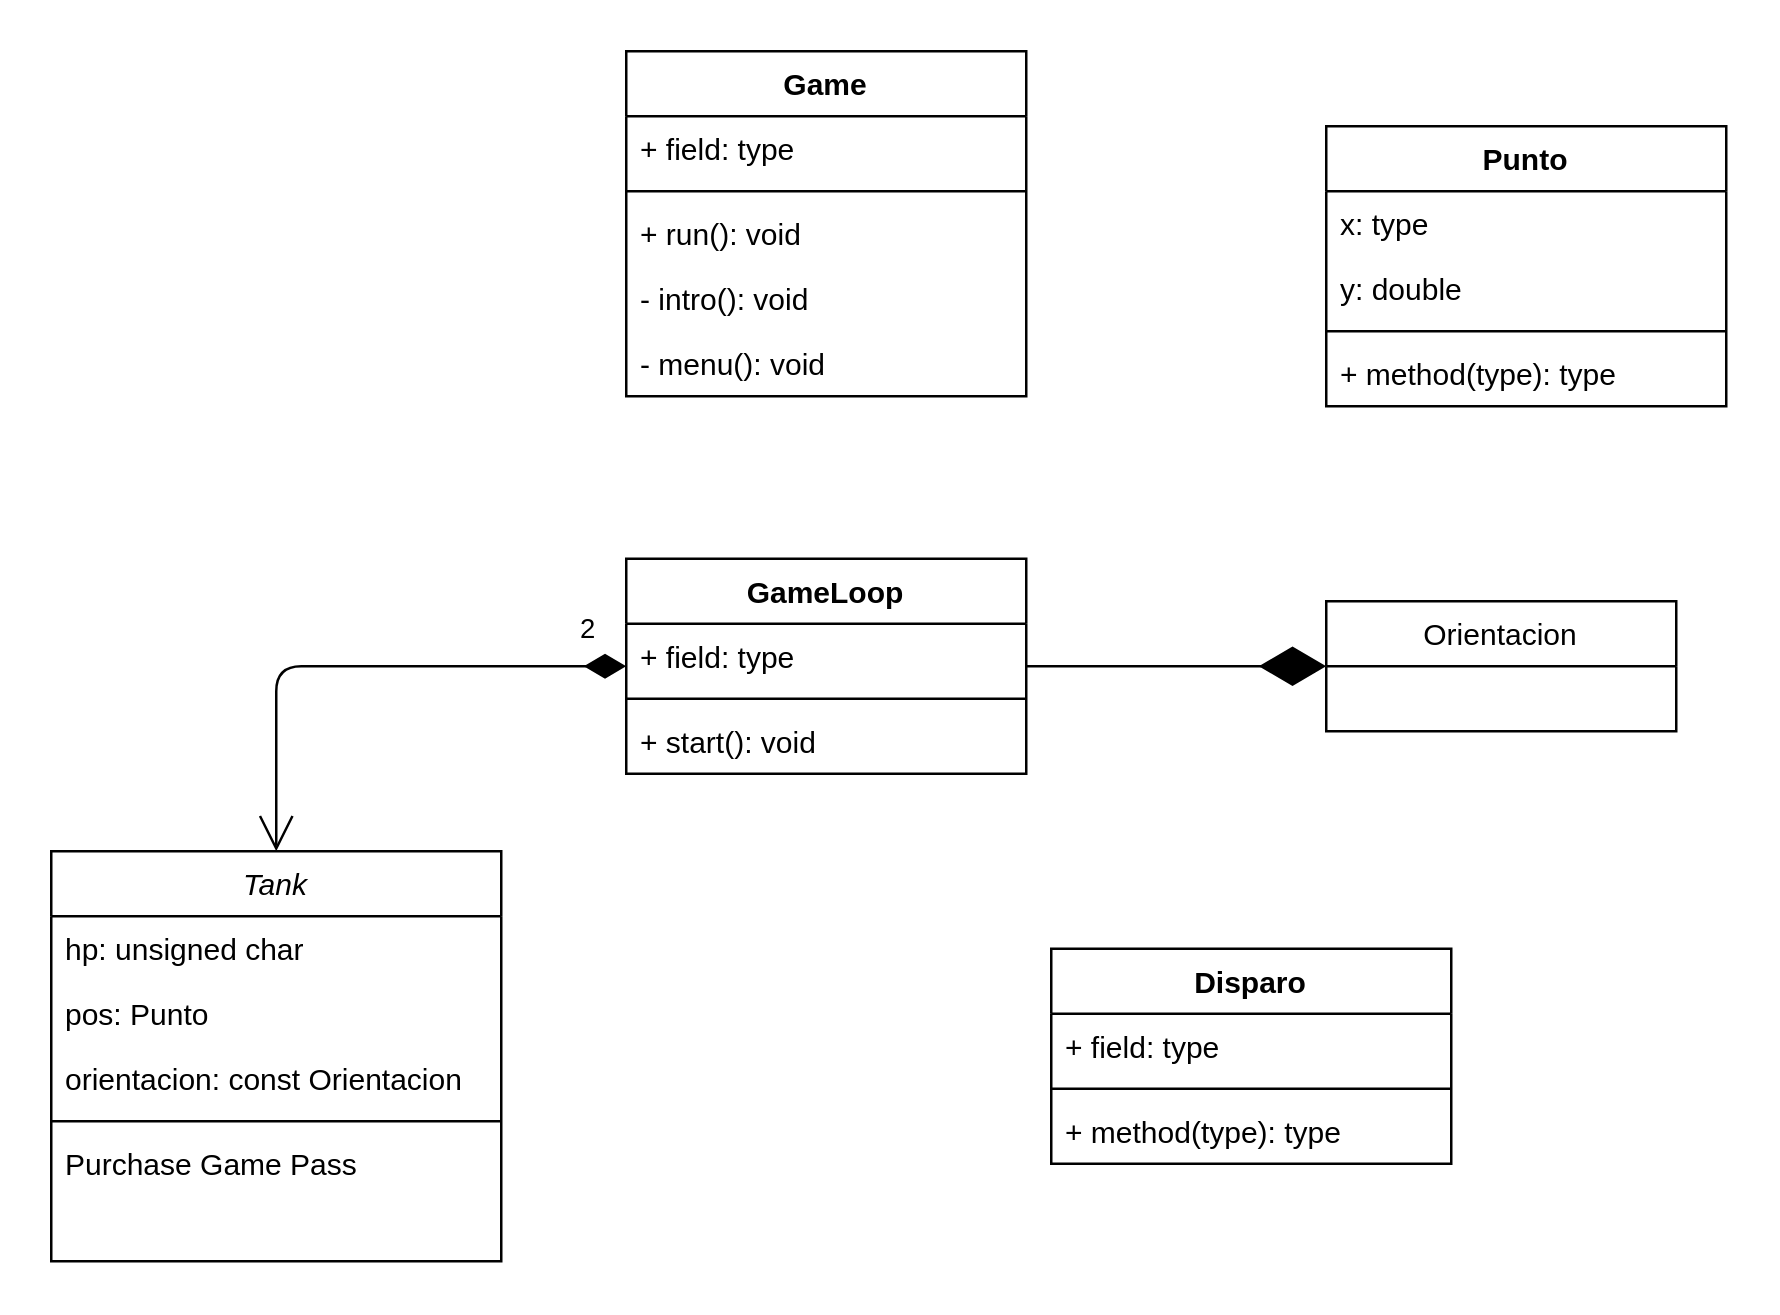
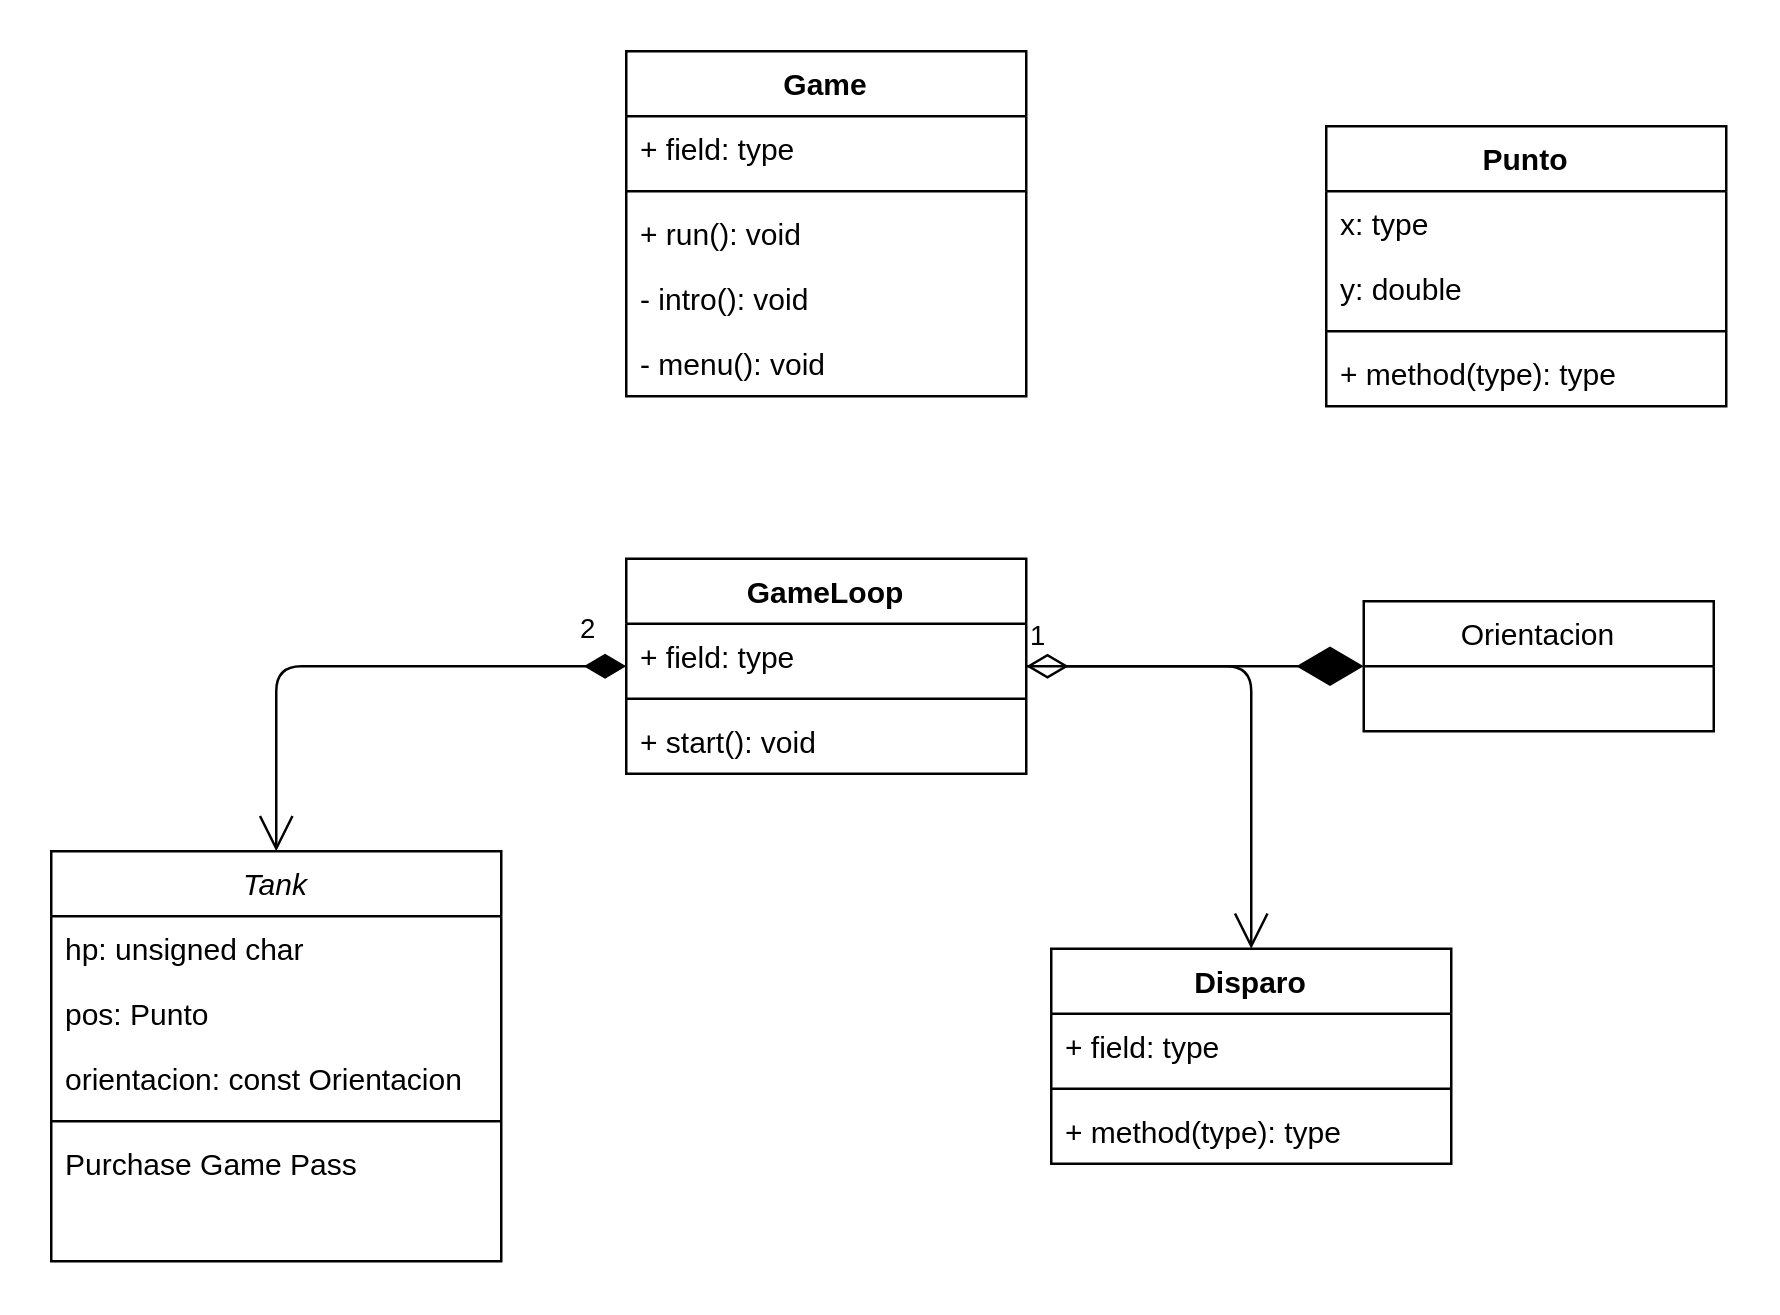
node "Orientacion": moved (1501, 666) -> (1539, 666)
edge "GameLoop" -- "Disparo": added, label "1"
